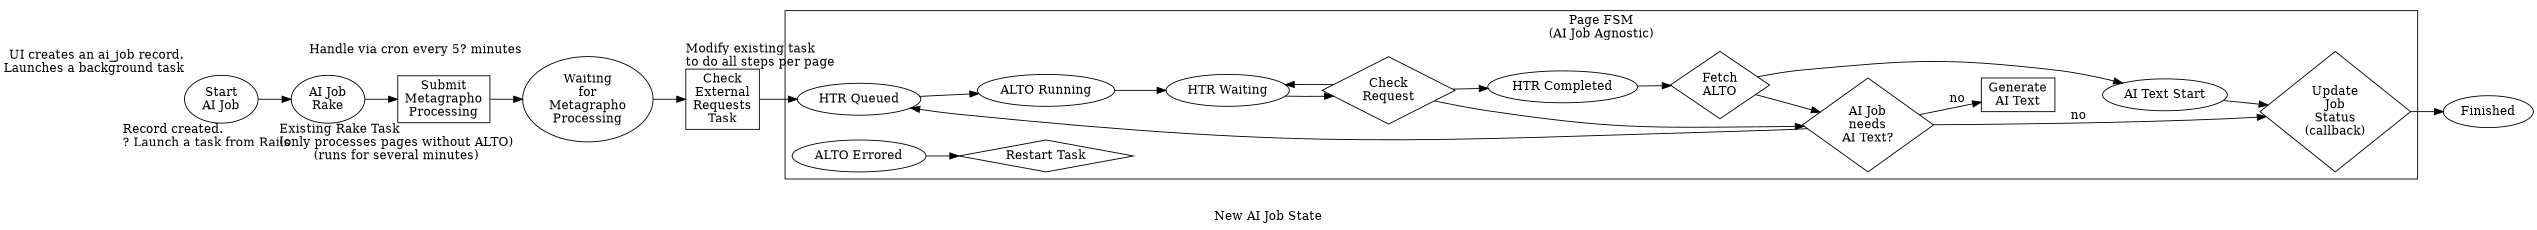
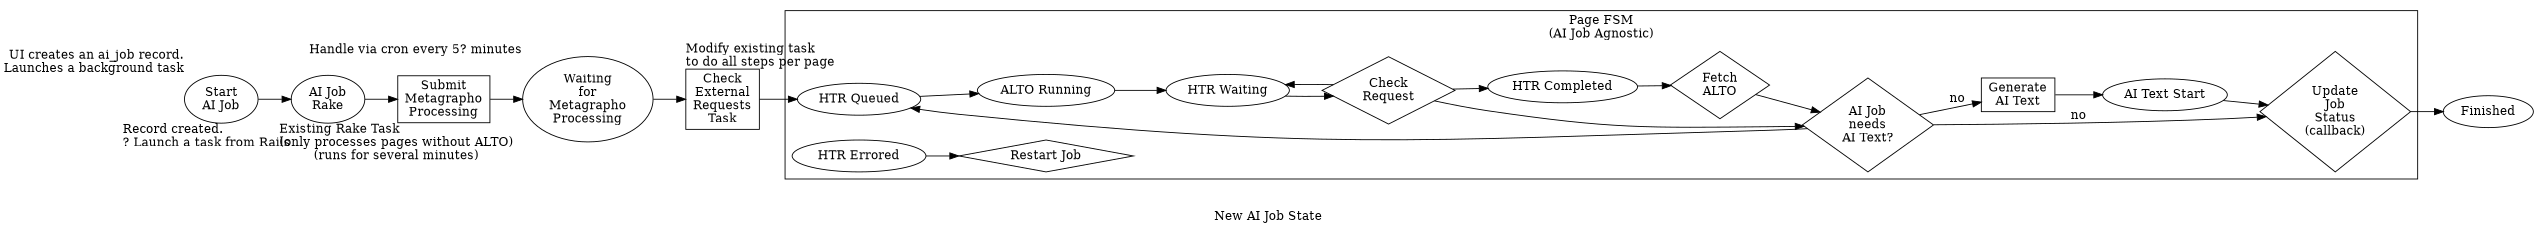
edge "Fetch ALTO" -> "AI Text Start": now "Generate AI Text" -> "AI Text Start"
node "ALTO Errored": label "ALTO Errored" -> "HTR Errored"
node "Restart Task": label "Restart Task" -> "Restart Job"
